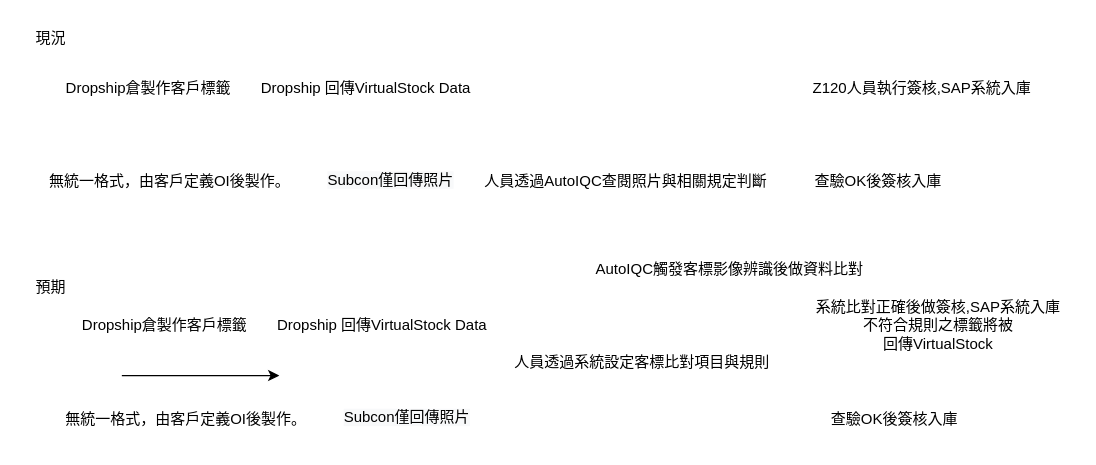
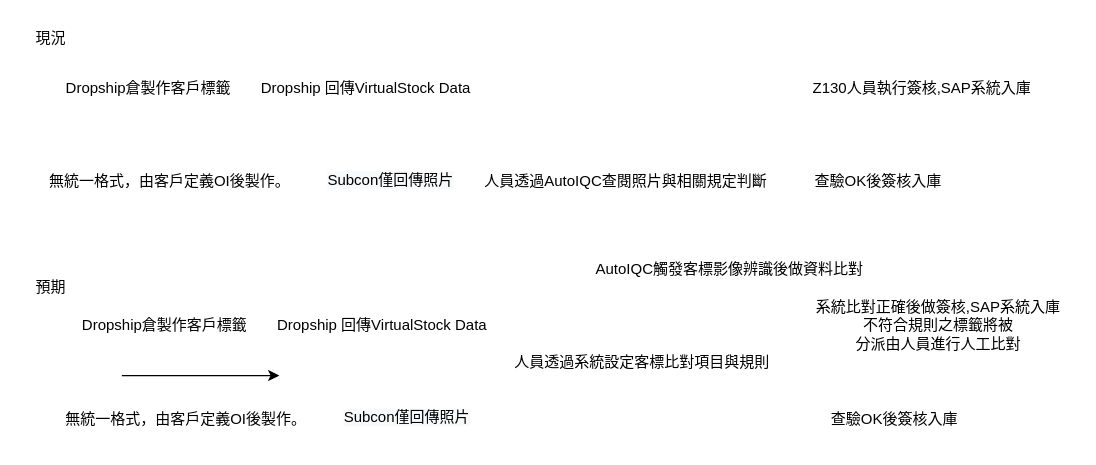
node "Z120人員執行簽核,SAP系統入庫": label "Z120人員執行簽核,SAP系統入庫" -> "Z130人員執行簽核,SAP系統入庫"
node "系統比對正確後做簽核,SAP系統入庫 不符合規則之標籤將被 回傳VirtualStock": label "系統比對正確後做簽核,SAP系統入庫 不符合規則之標籤將被 回傳VirtualStock" -> "系統比對正確後做簽核,SAP系統入庫 不符合規則之標籤將被 分派由人員進行人工比對"
